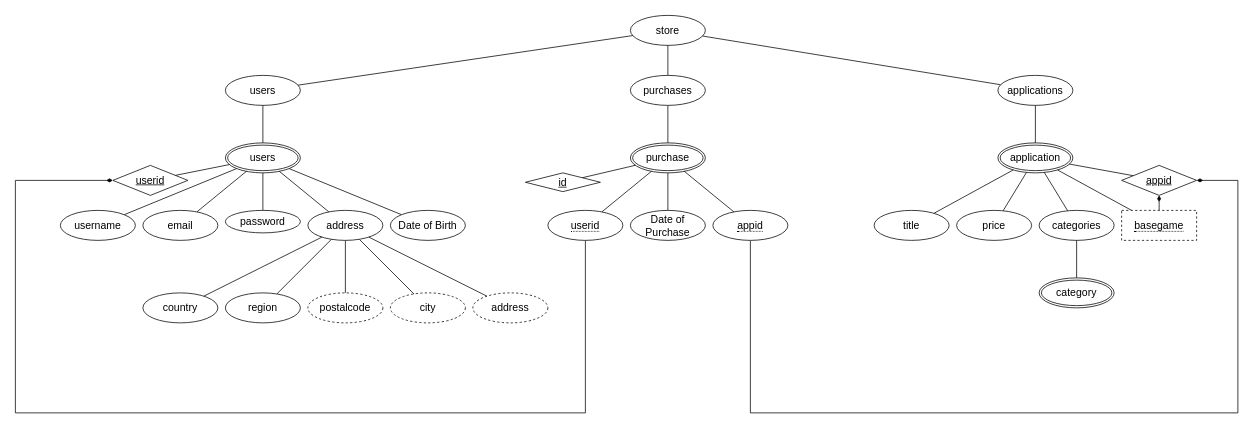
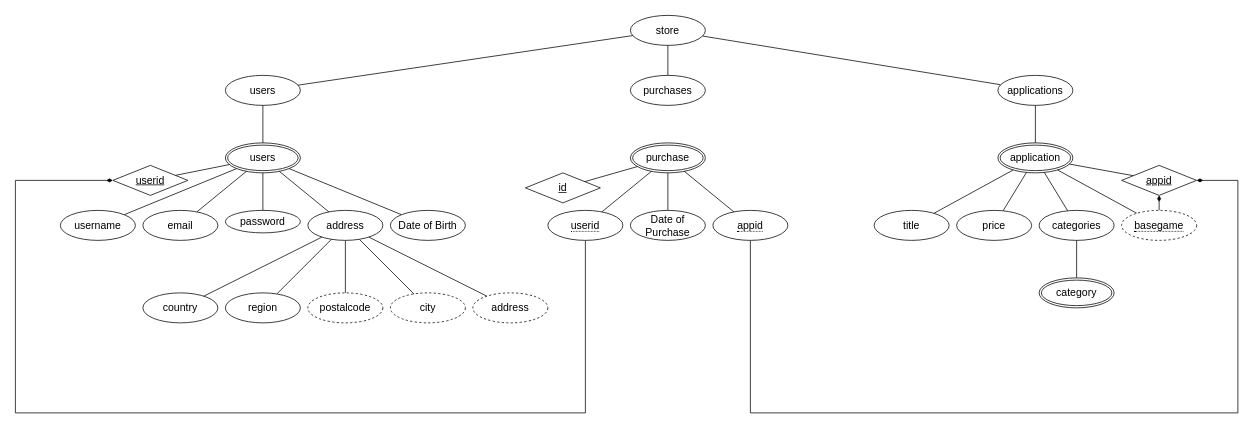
edge "purchases" -- "purchase": removed
node "id": size 75x19 -> 75x30
node "basegame": shape rectangle -> ellipse
